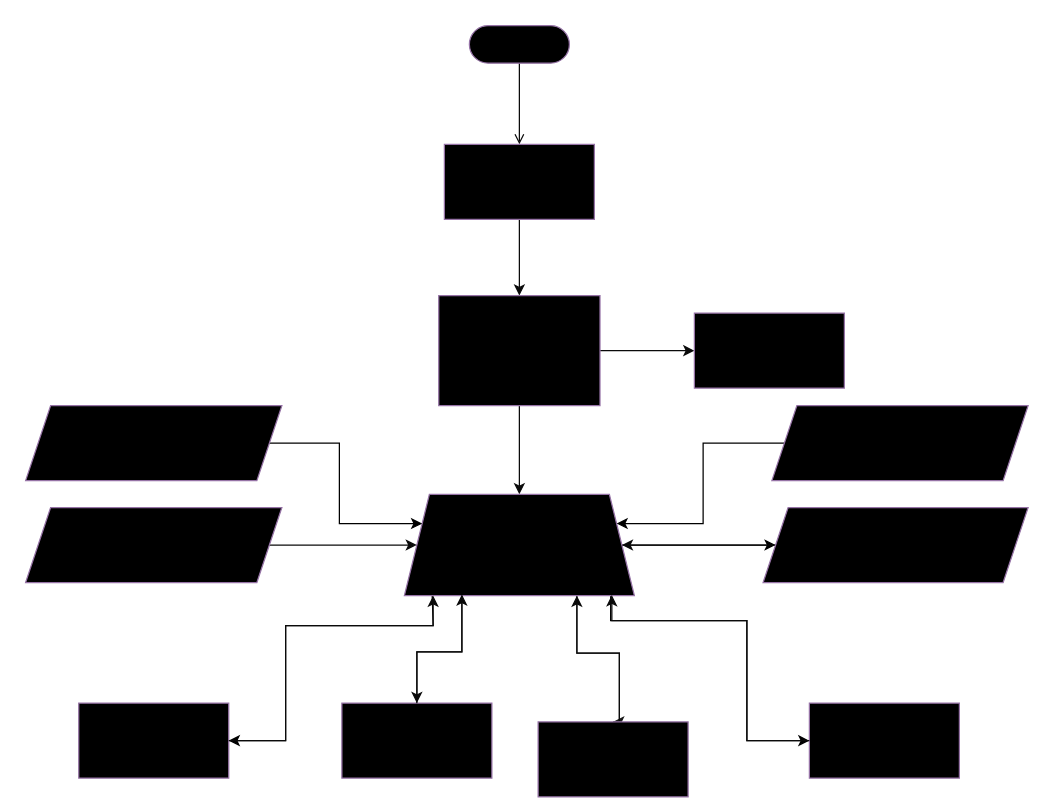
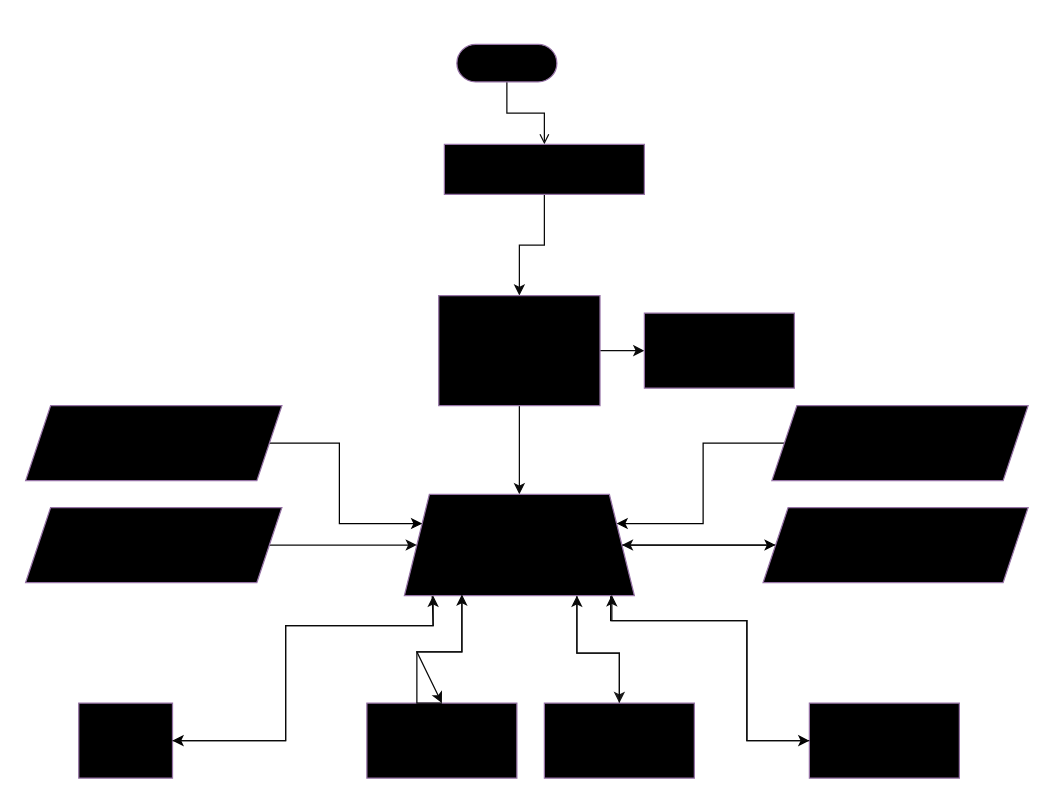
node "START": moved (519, 44) -> (507, 63)
node "SET GLOBAL PARAMETERS AND VARIABLES": size 150x75 -> 200x50
node "INITIALIZE BLUETOOTH TRANSMISSION": moved (769, 351) -> (719, 351)
node "STEER LEFT": size 150x75 -> 94x75
node "LOG IMU AND RPM DATA TO SERIAL MONITOR": moved (417, 741) -> (442, 741)
node "FRONT AND BACK": moved (613, 759) -> (619, 741)
